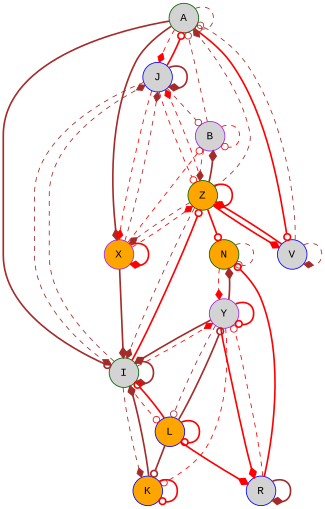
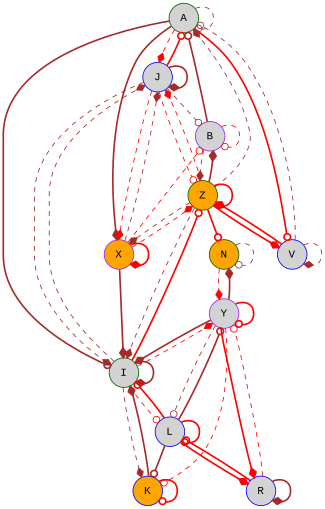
edge "B" -> "A": style dashed -> bold
edge "R" -> "N": now "R" -> "L"
node "L": fillcolor orange -> lightgrey
